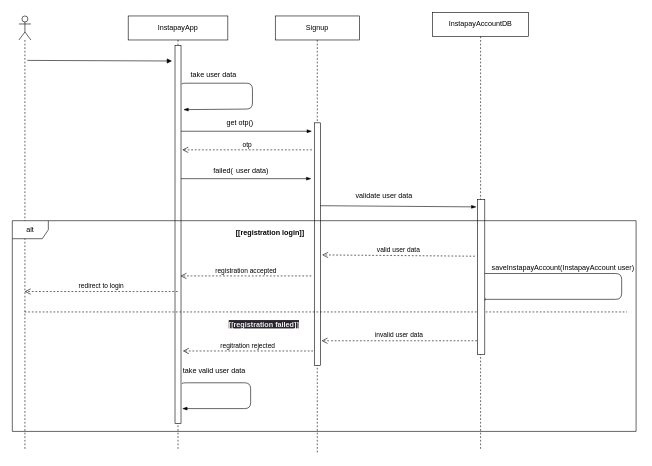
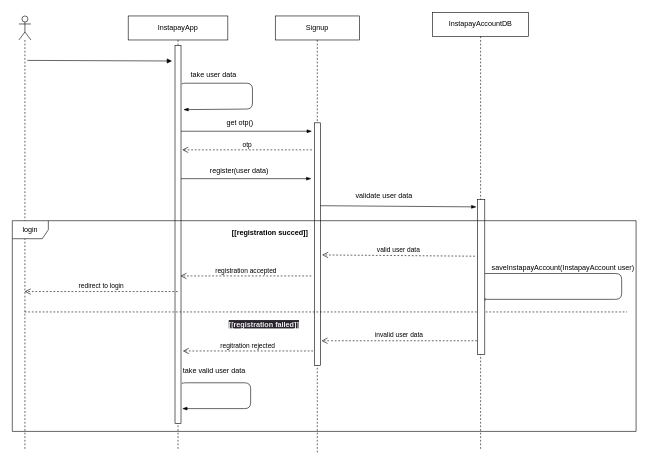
node "failed(": label "failed(" -> "register("
node "alt": label "alt" -> "login"
node "[[registration login]]": label "[[registration login]]" -> "[[registration succed]]"
